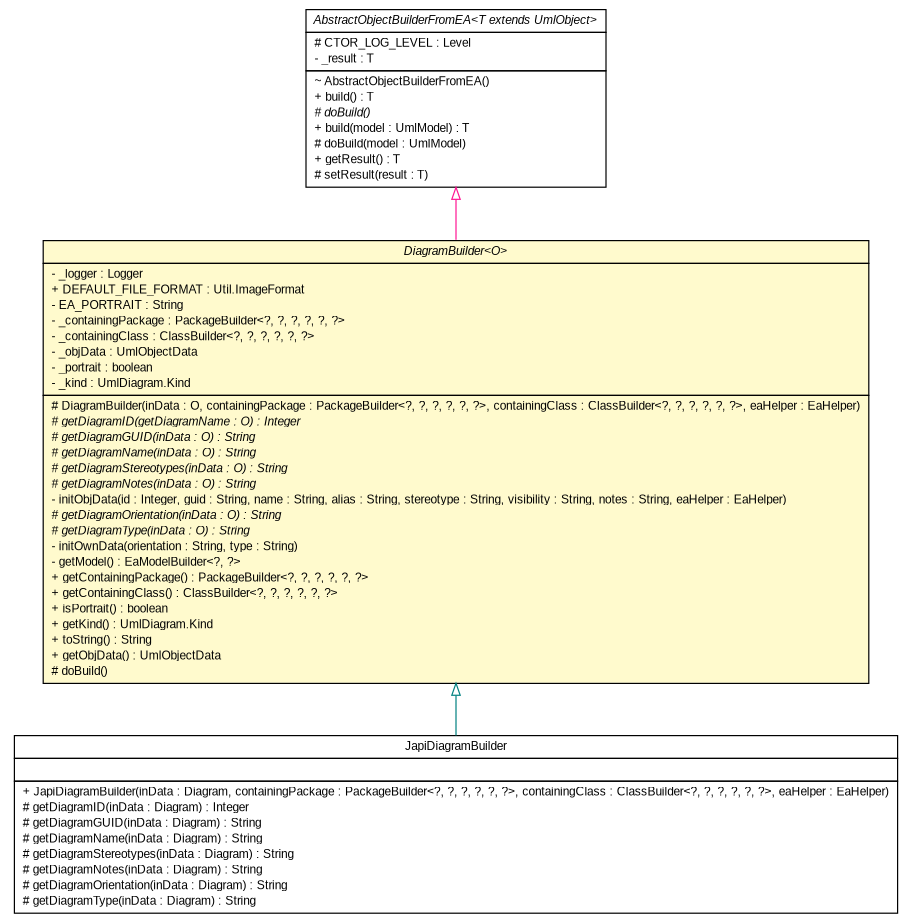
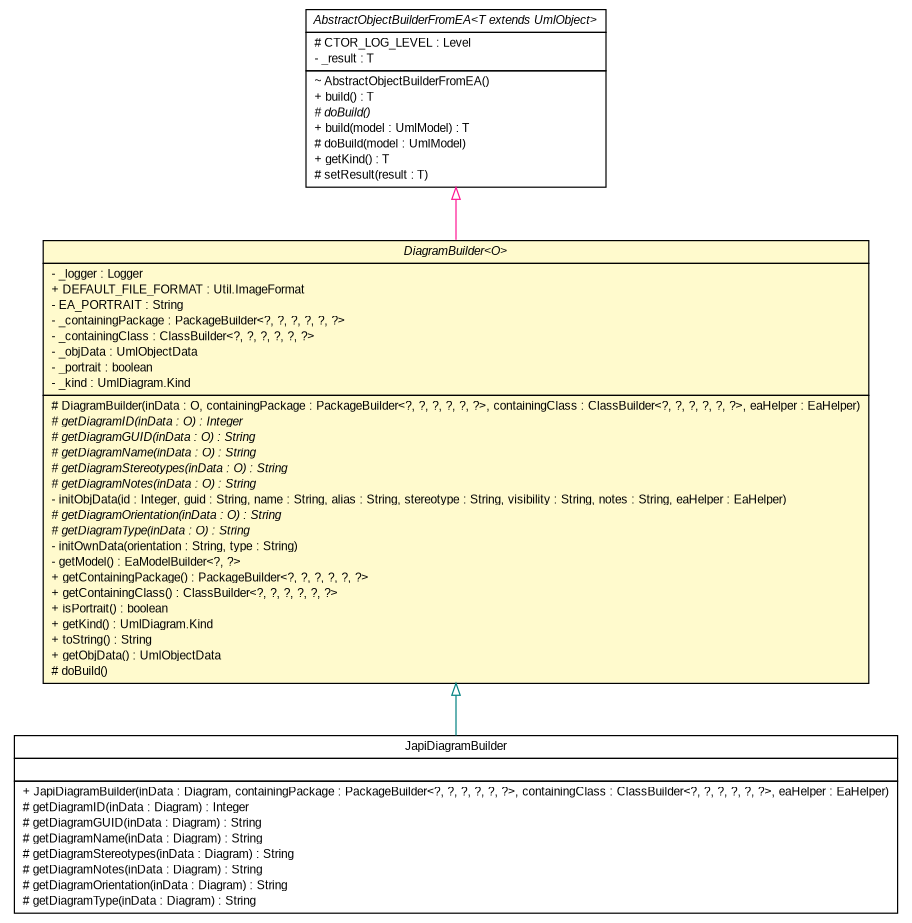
node "AbstractObjectBuilderFromEA<T extends UmlObject>": text "+ getResult() : T" -> "+ getKind() : T"
node "DiagramBuilder<O>": text "# getDiagramID(getDiagramName : O) : Integer" -> "# getDiagramID(inData : O) : Integer"
